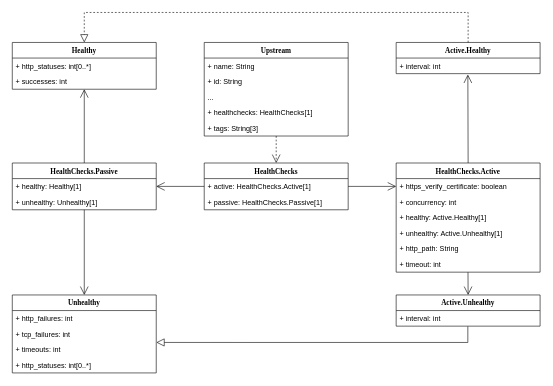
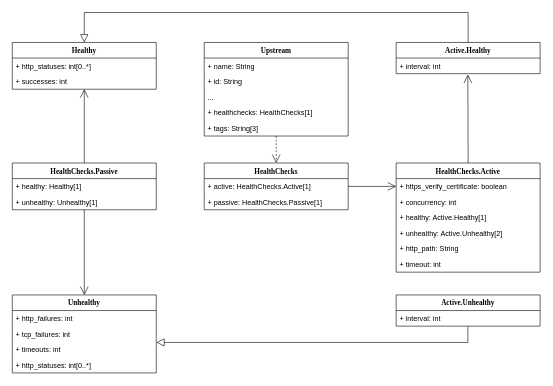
edge "Active.Healthy" -> "Healthy": style dashed -> solid
edge "+ active: HealthChecks.Active[1]" -> "+ healthy: Healthy[1]": removed
node "+ unhealthy: Active.Unhealthy[1]": label "+ unhealthy: Active.Unhealthy[1]" -> "+ unhealthy: Active.Unhealthy[2]"
edge "+ timeout: int" -> "Active.Unhealthy": removed
